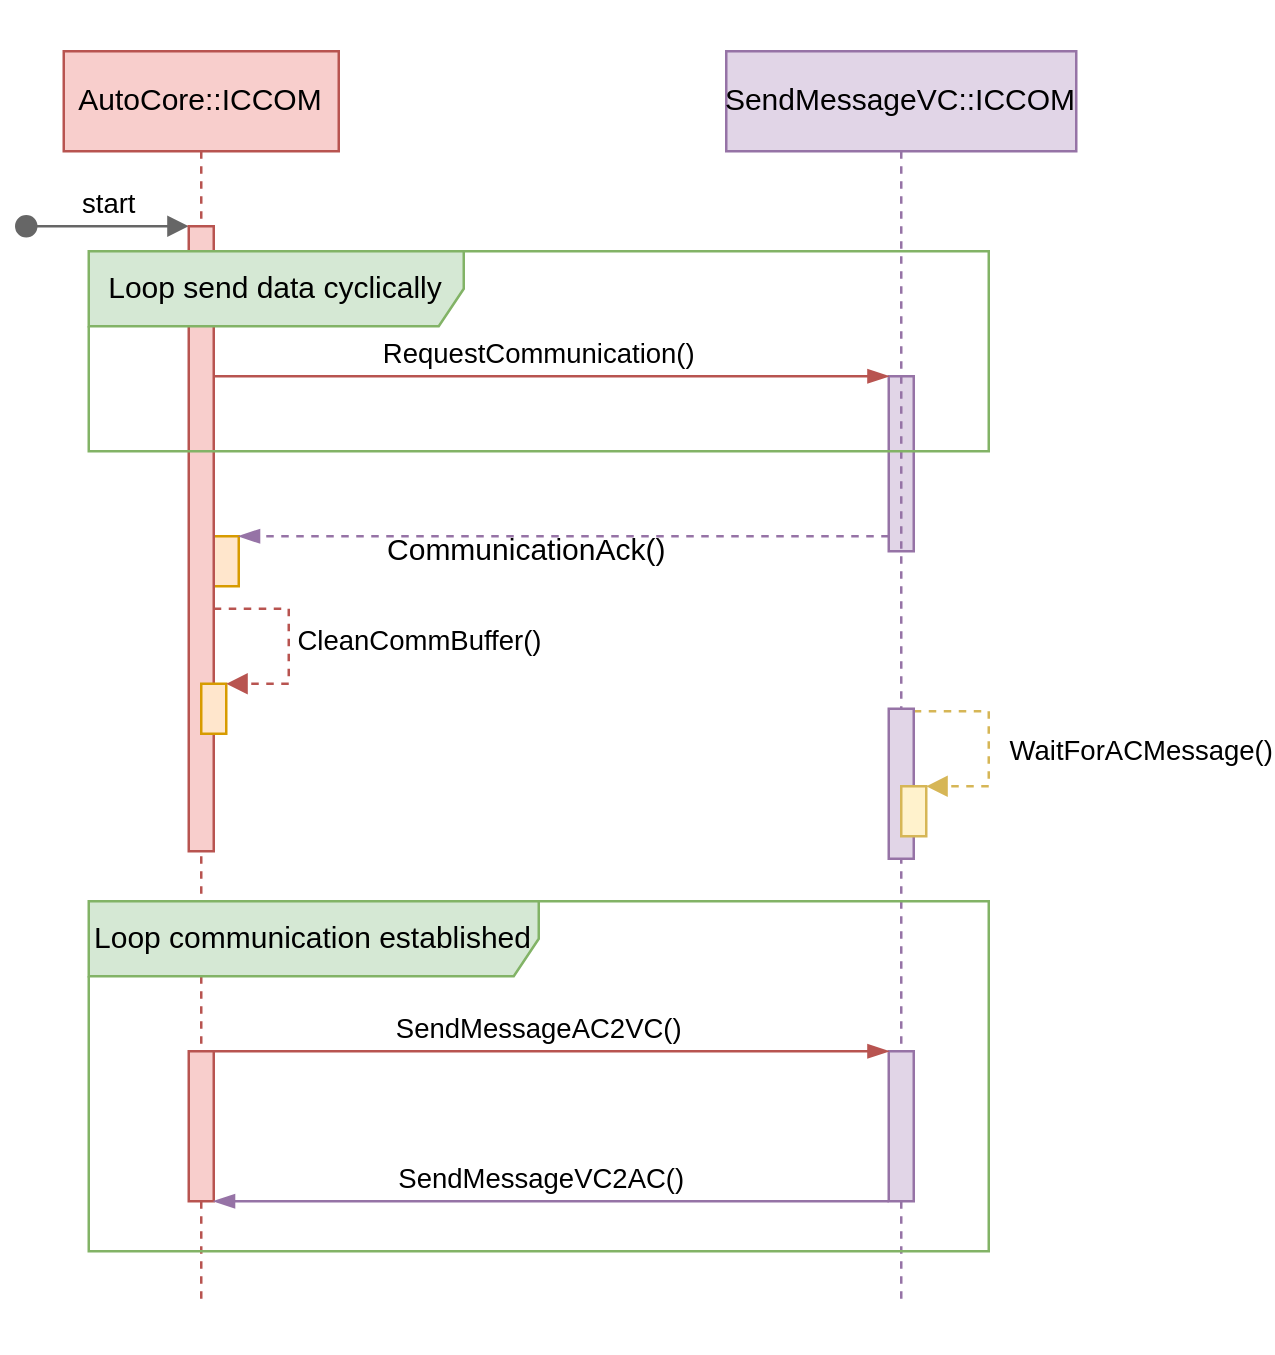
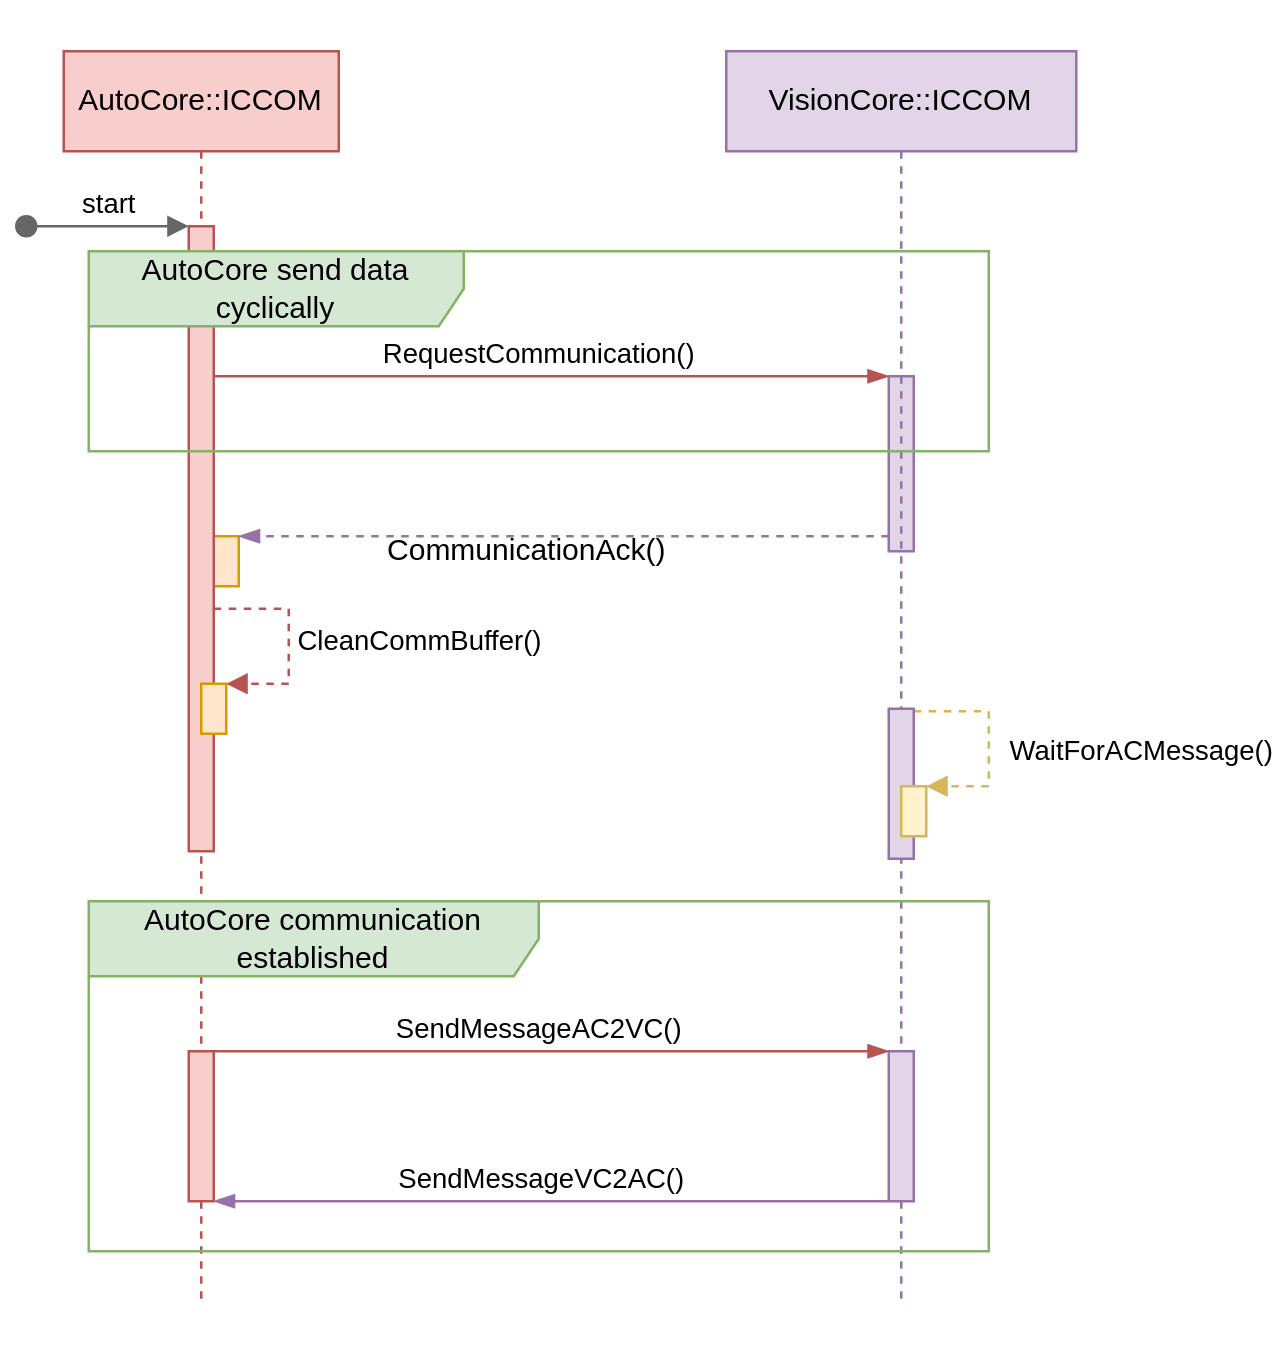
node "SendMessageVC::ICCOM": label "SendMessageVC::ICCOM" -> "VisionCore::ICCOM"
node "Loop send data cyclically": label "Loop send data cyclically" -> "AutoCore send data cyclically"
node "Loop communication established": label "Loop communication established" -> "AutoCore communication established"
